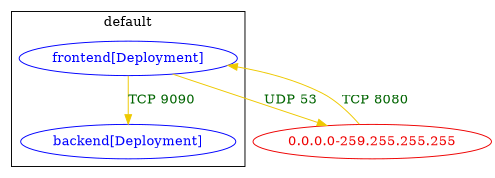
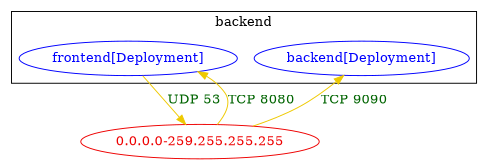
cluster "default": label "default" -> "backend"
edge "frontend[Deployment]" -> "backend[Deployment]": now "0.0.0.0-259.255.255.255" -> "backend[Deployment]"
